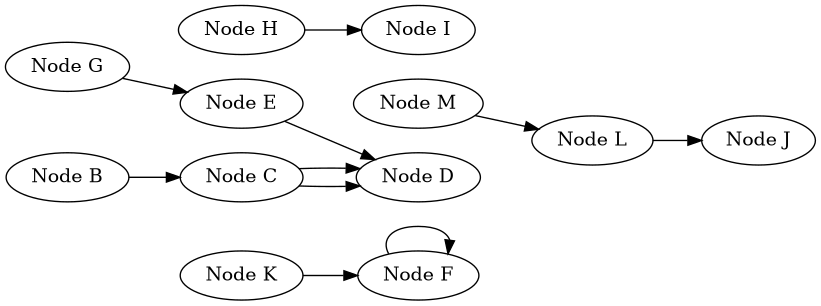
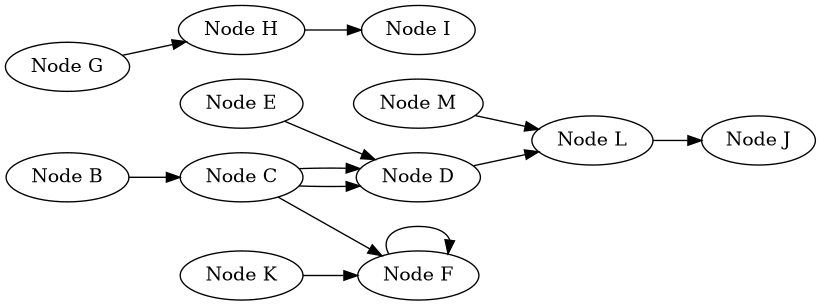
edge "Node G" -> "Node E": now "Node G" -> "Node H"
edge "Node D" -> "Node L": added
edge "Node C" -> "Node F": added
